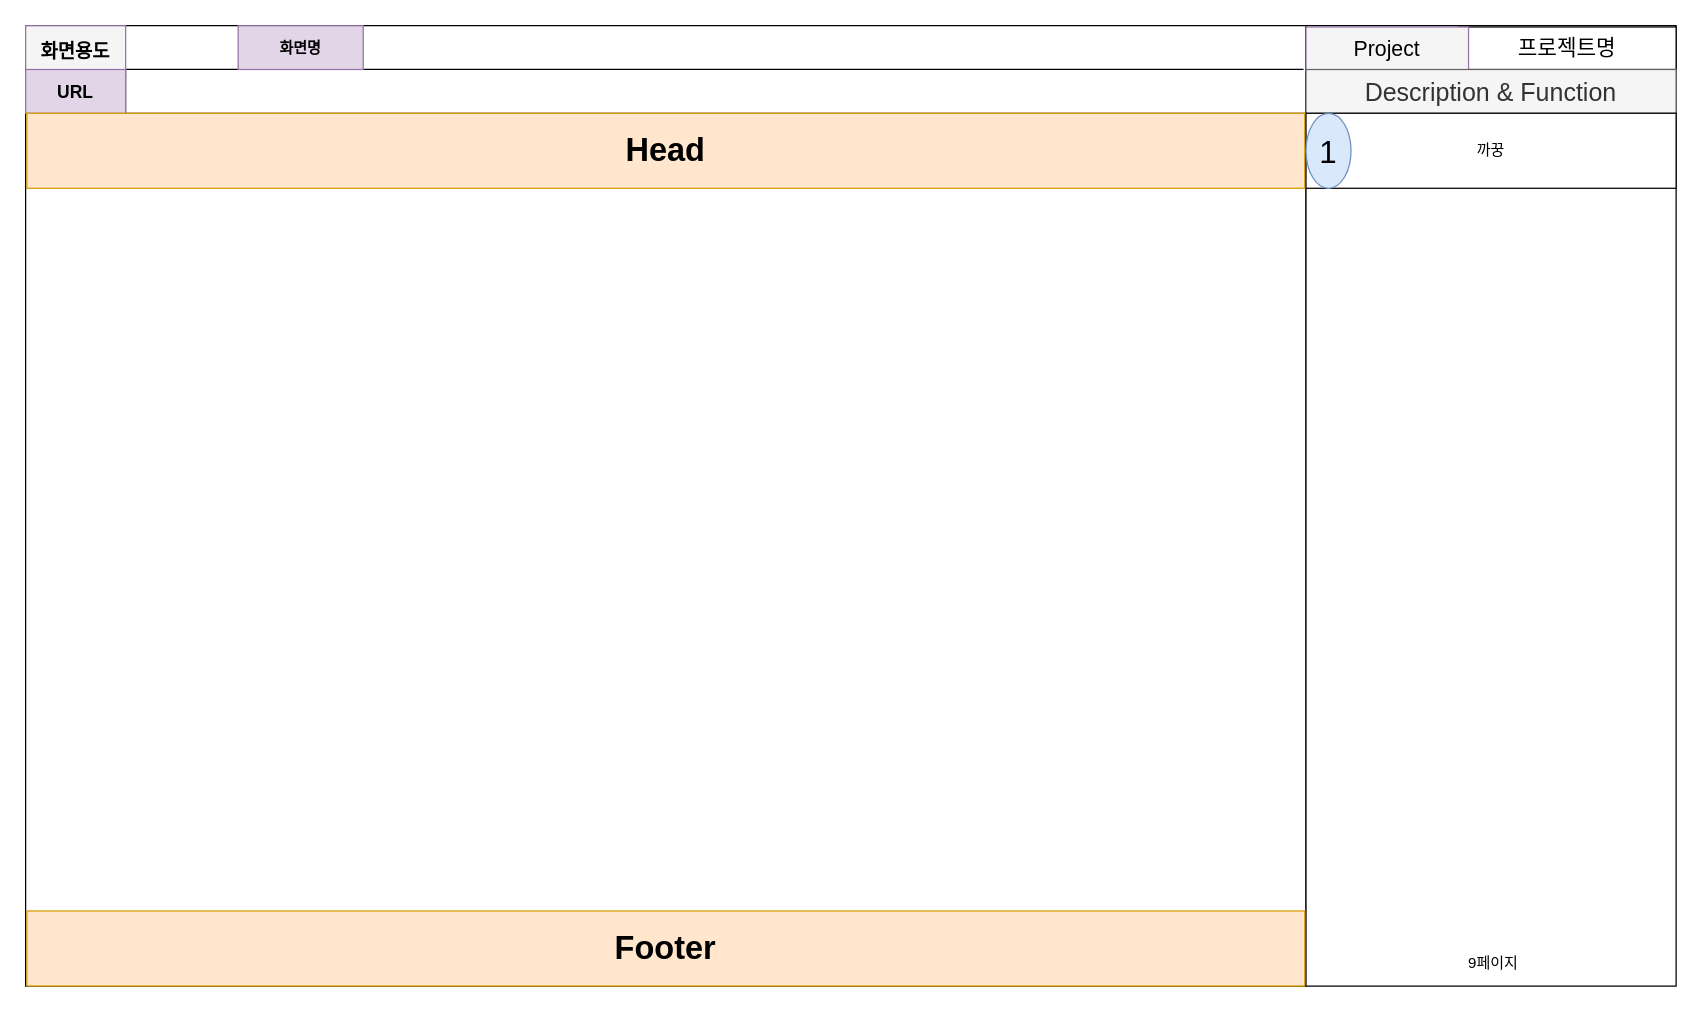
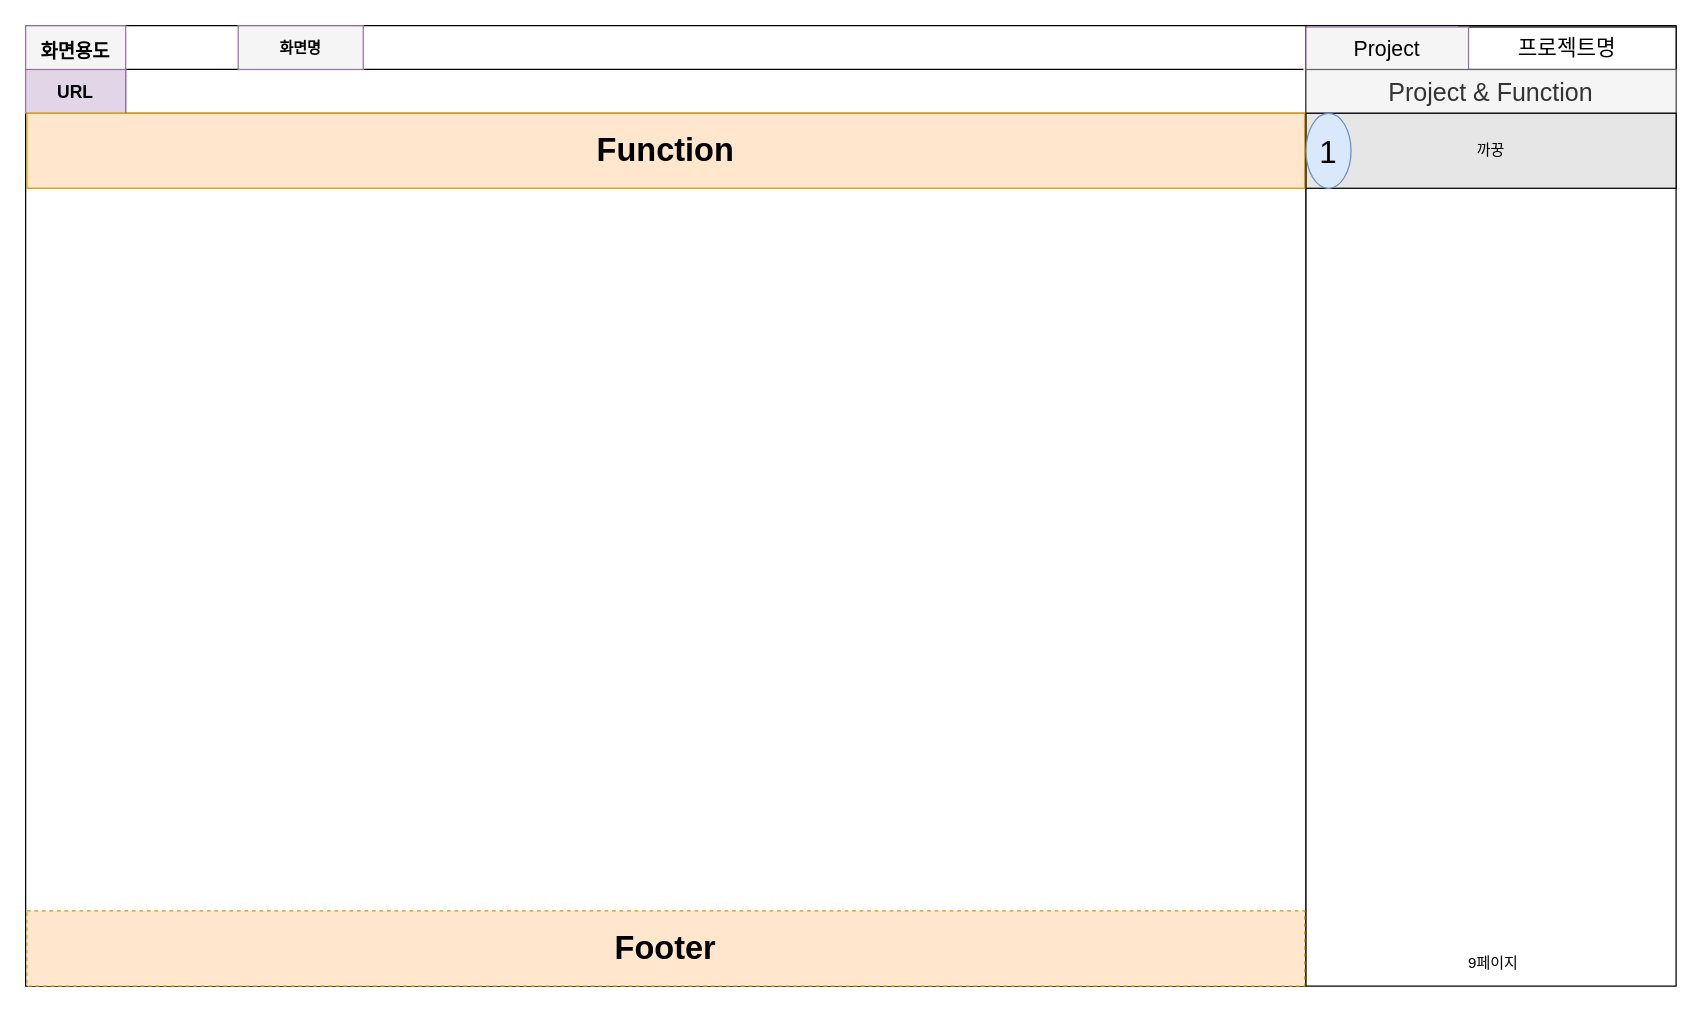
node "화면명": fillcolor #e1d5e7 -> #f5f5f5
node "Description & Function": label "Description & Function" -> "Project & Function"
node "Head": label "Head" -> "Function"
node "까꿍": fillcolor #ffffff -> #e6e6e6
node "Footer": style solid -> dashed
